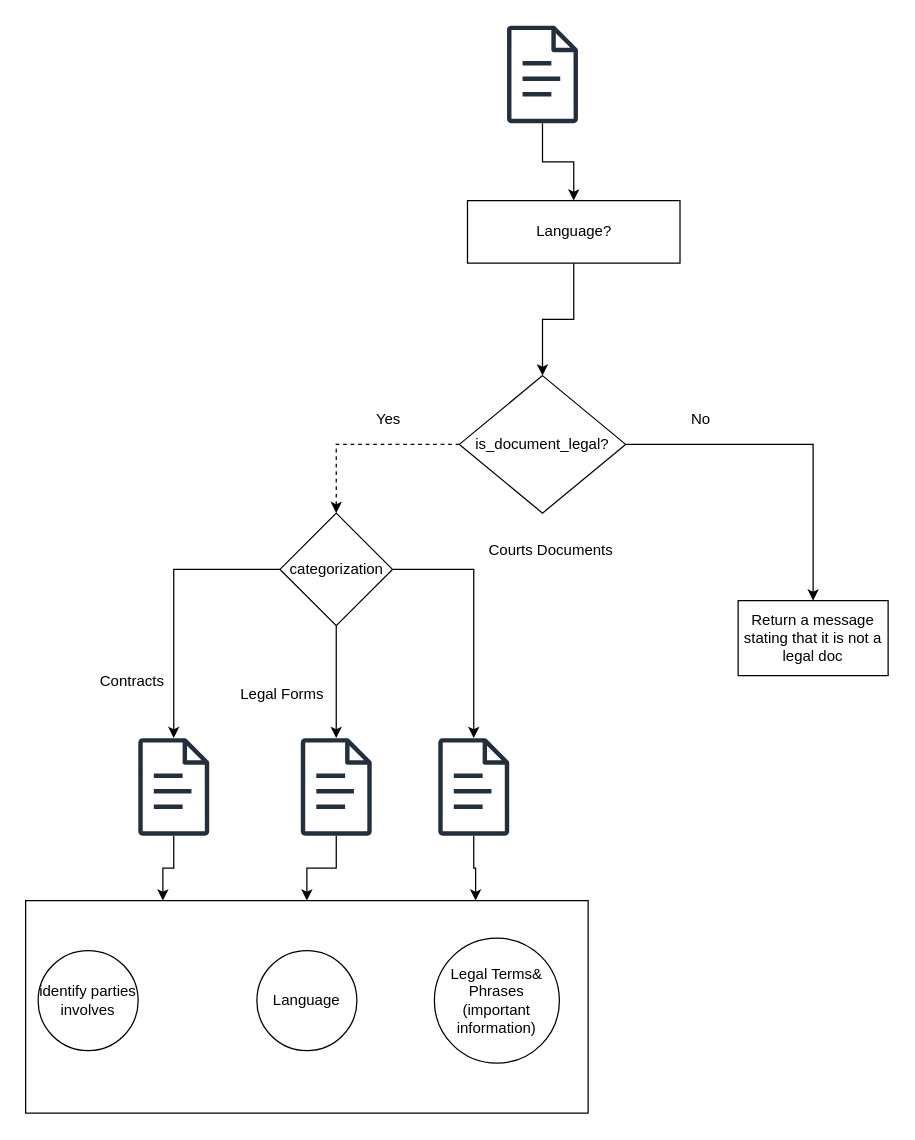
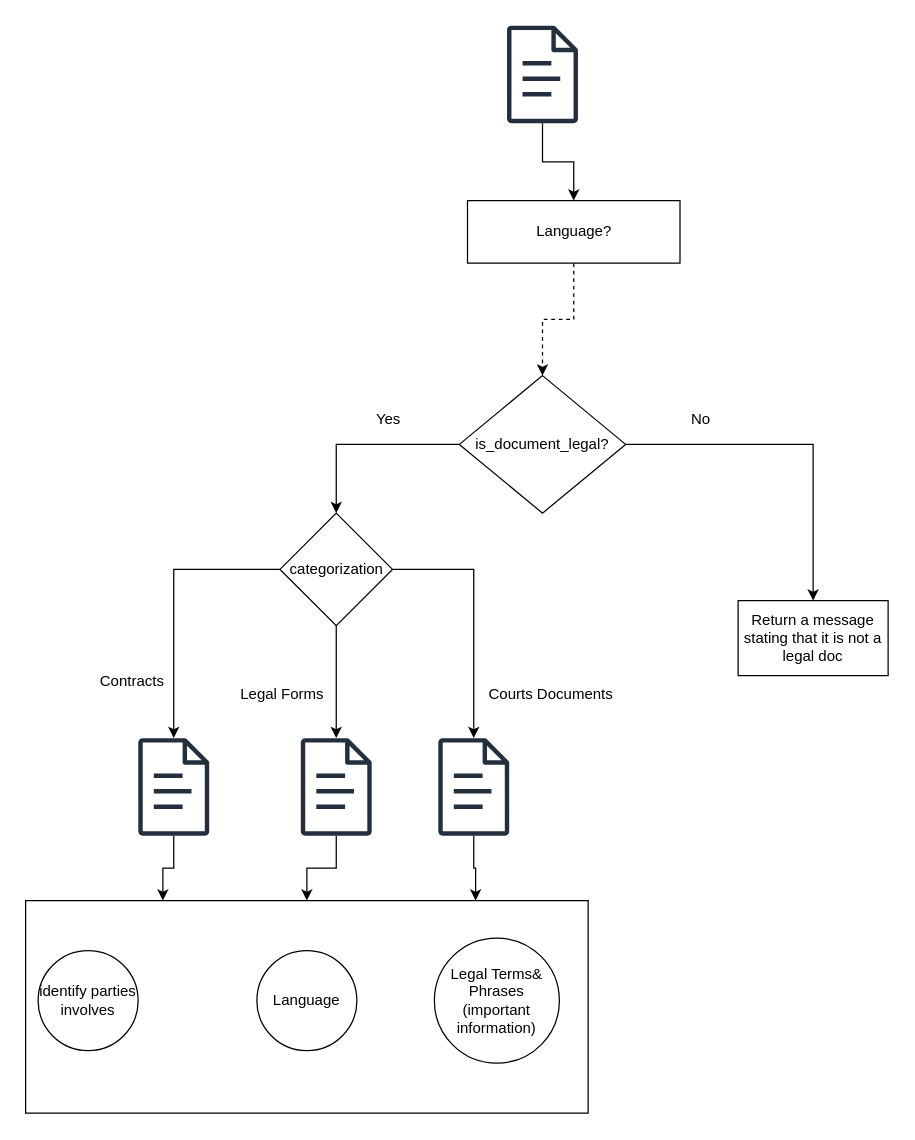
edge "Language?" -> "is_document_legal?": style solid -> dashed
edge "is_document_legal?" -> "categorization": style dashed -> solid
node "Courts Documents": moved (551, 551) -> (551, 694)
